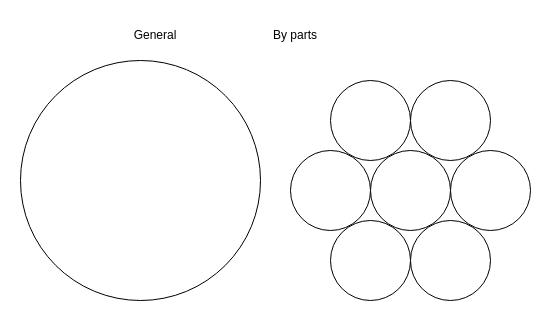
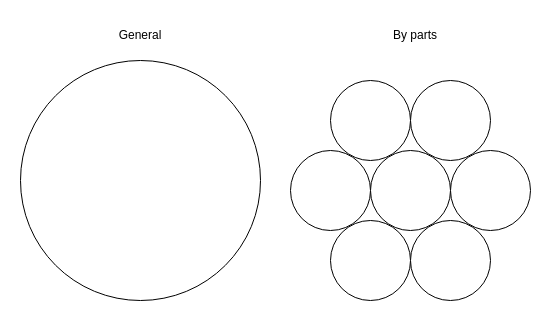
node "General": moved (156, 36) -> (141, 36)
node "By parts": moved (296, 36) -> (416, 36)
